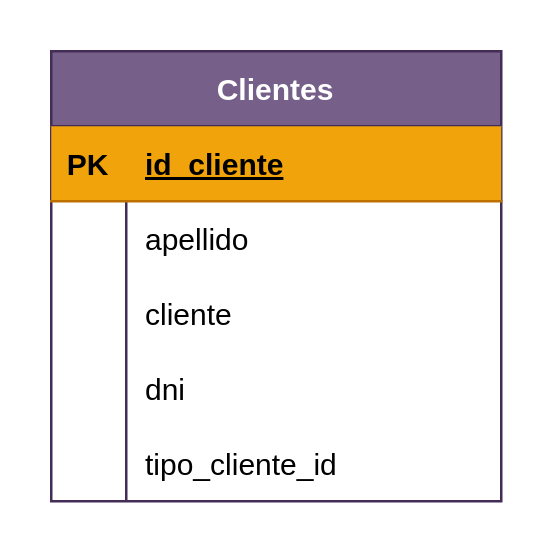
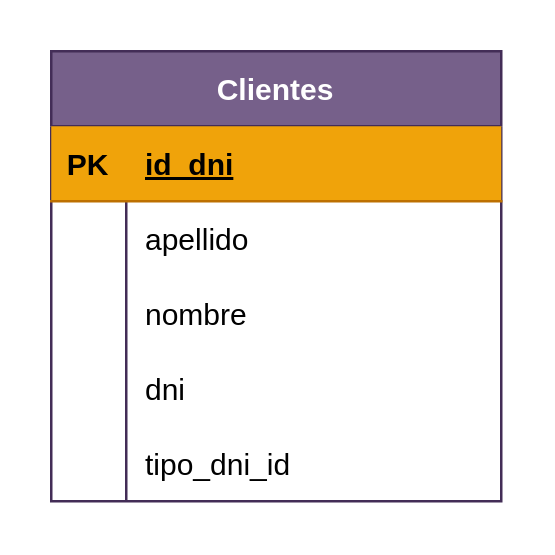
node "id_cliente": label "id_cliente" -> "id_dni"
node "cliente": label "cliente" -> "nombre"
node "tipo_cliente_id": label "tipo_cliente_id" -> "tipo_dni_id"
